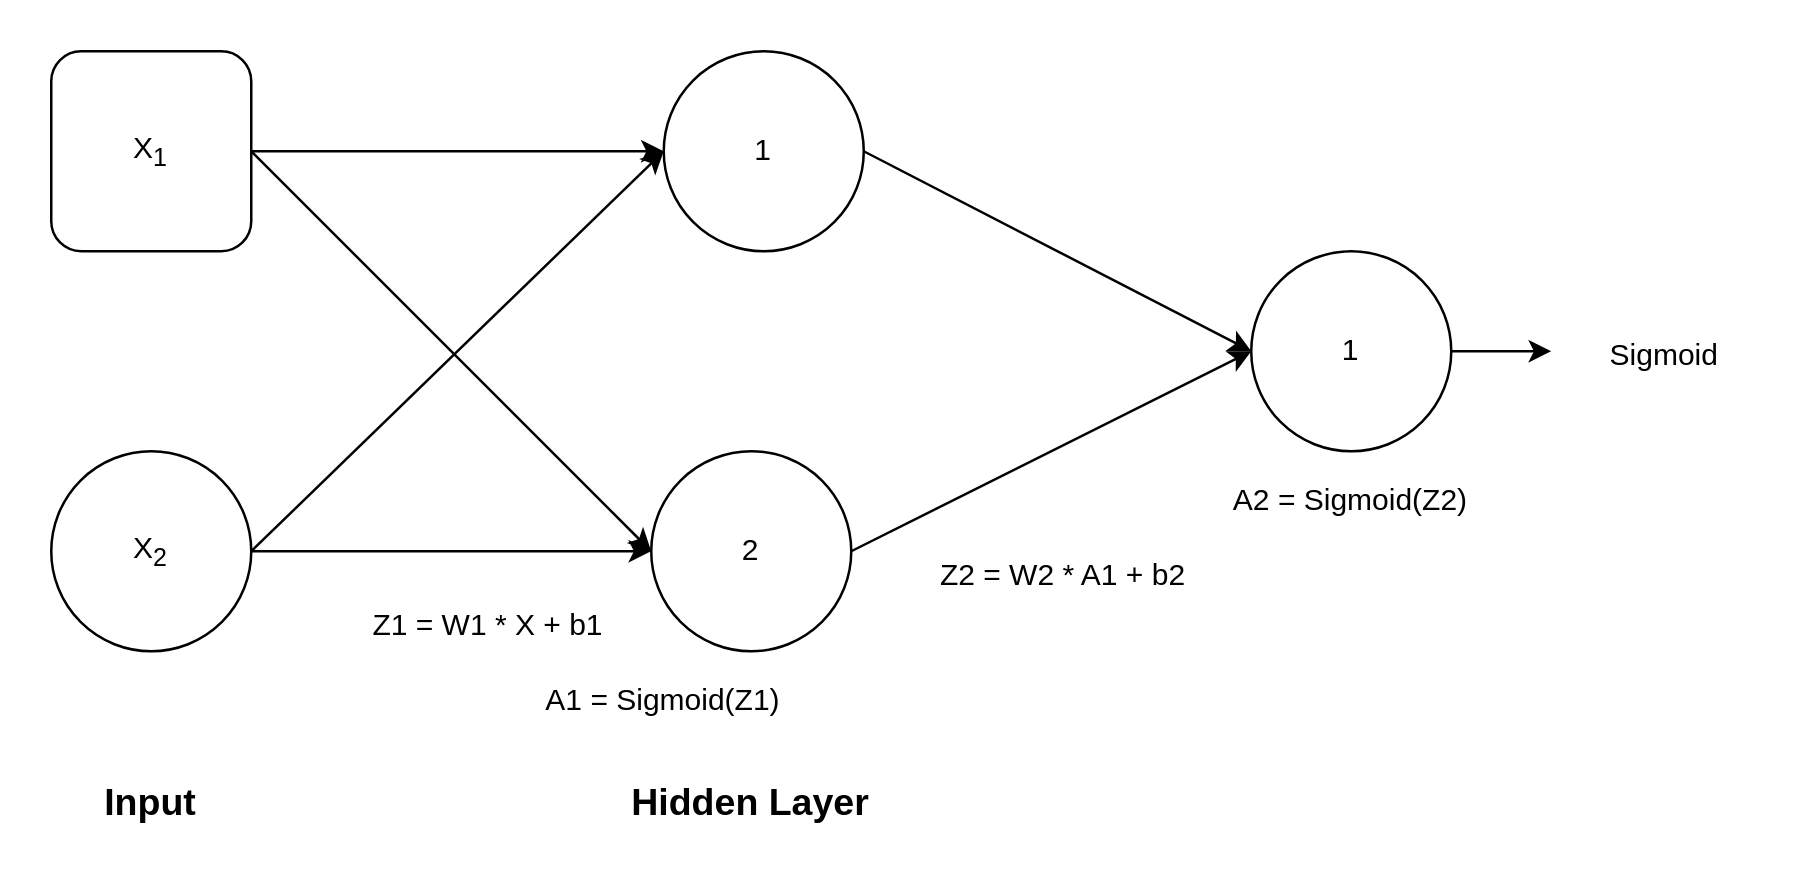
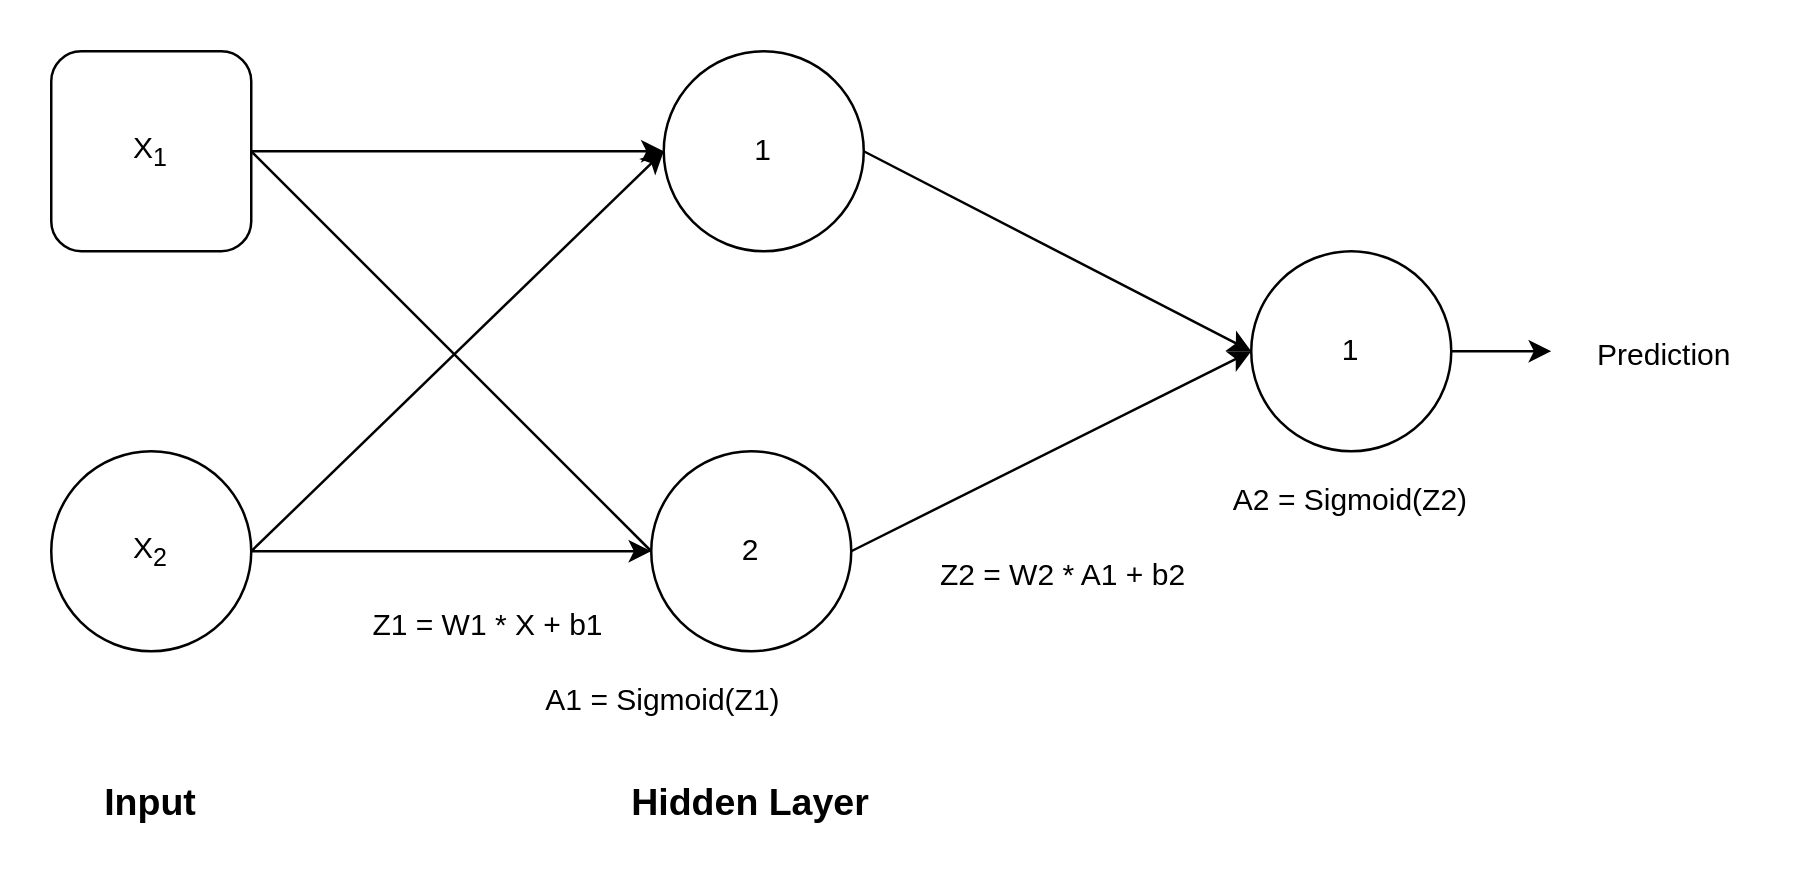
node "Sigmoid": label "Sigmoid" -> "Prediction"
edge "X1" -> "2": arrowhead classic -> none
